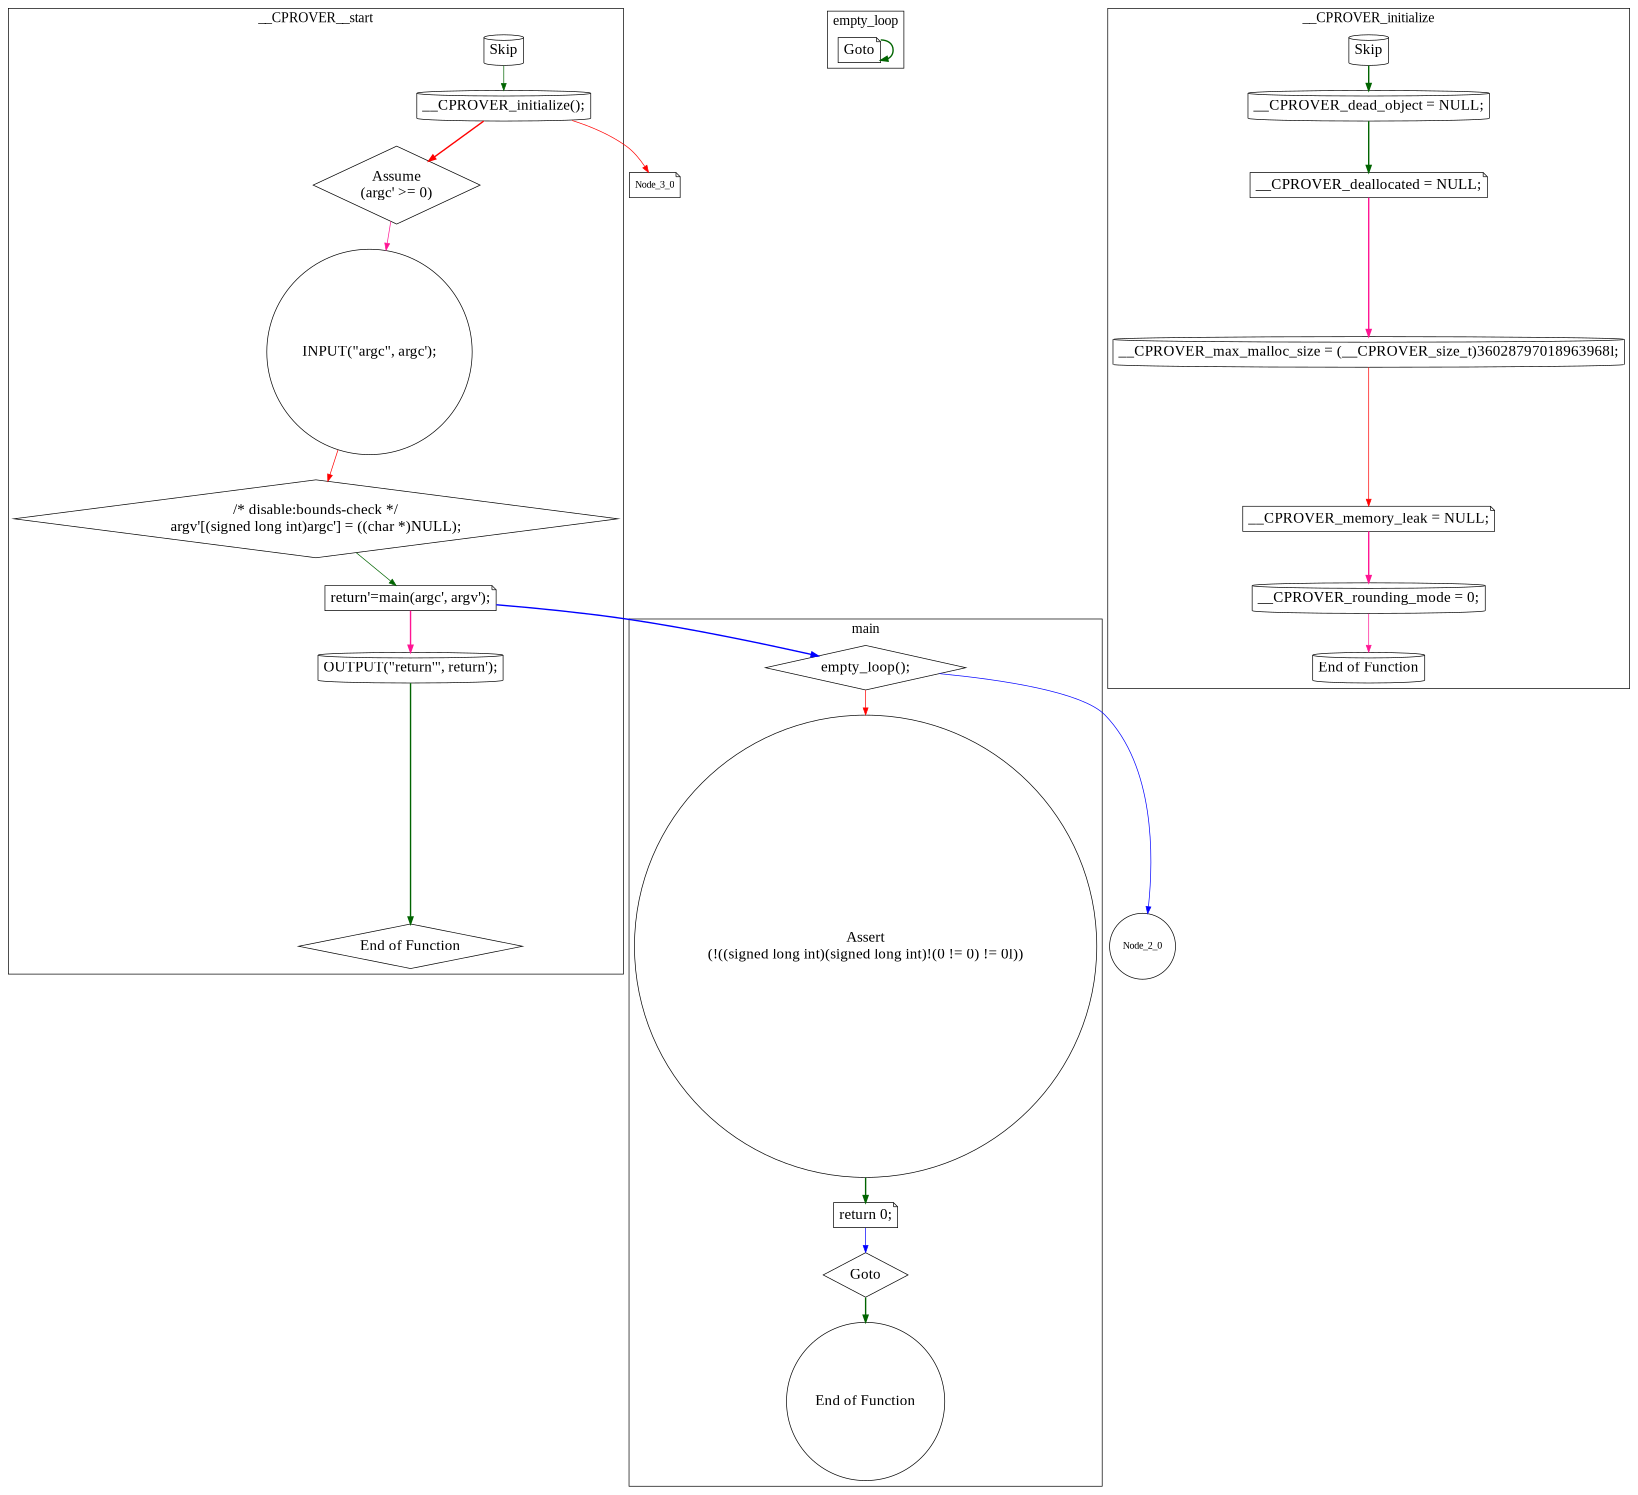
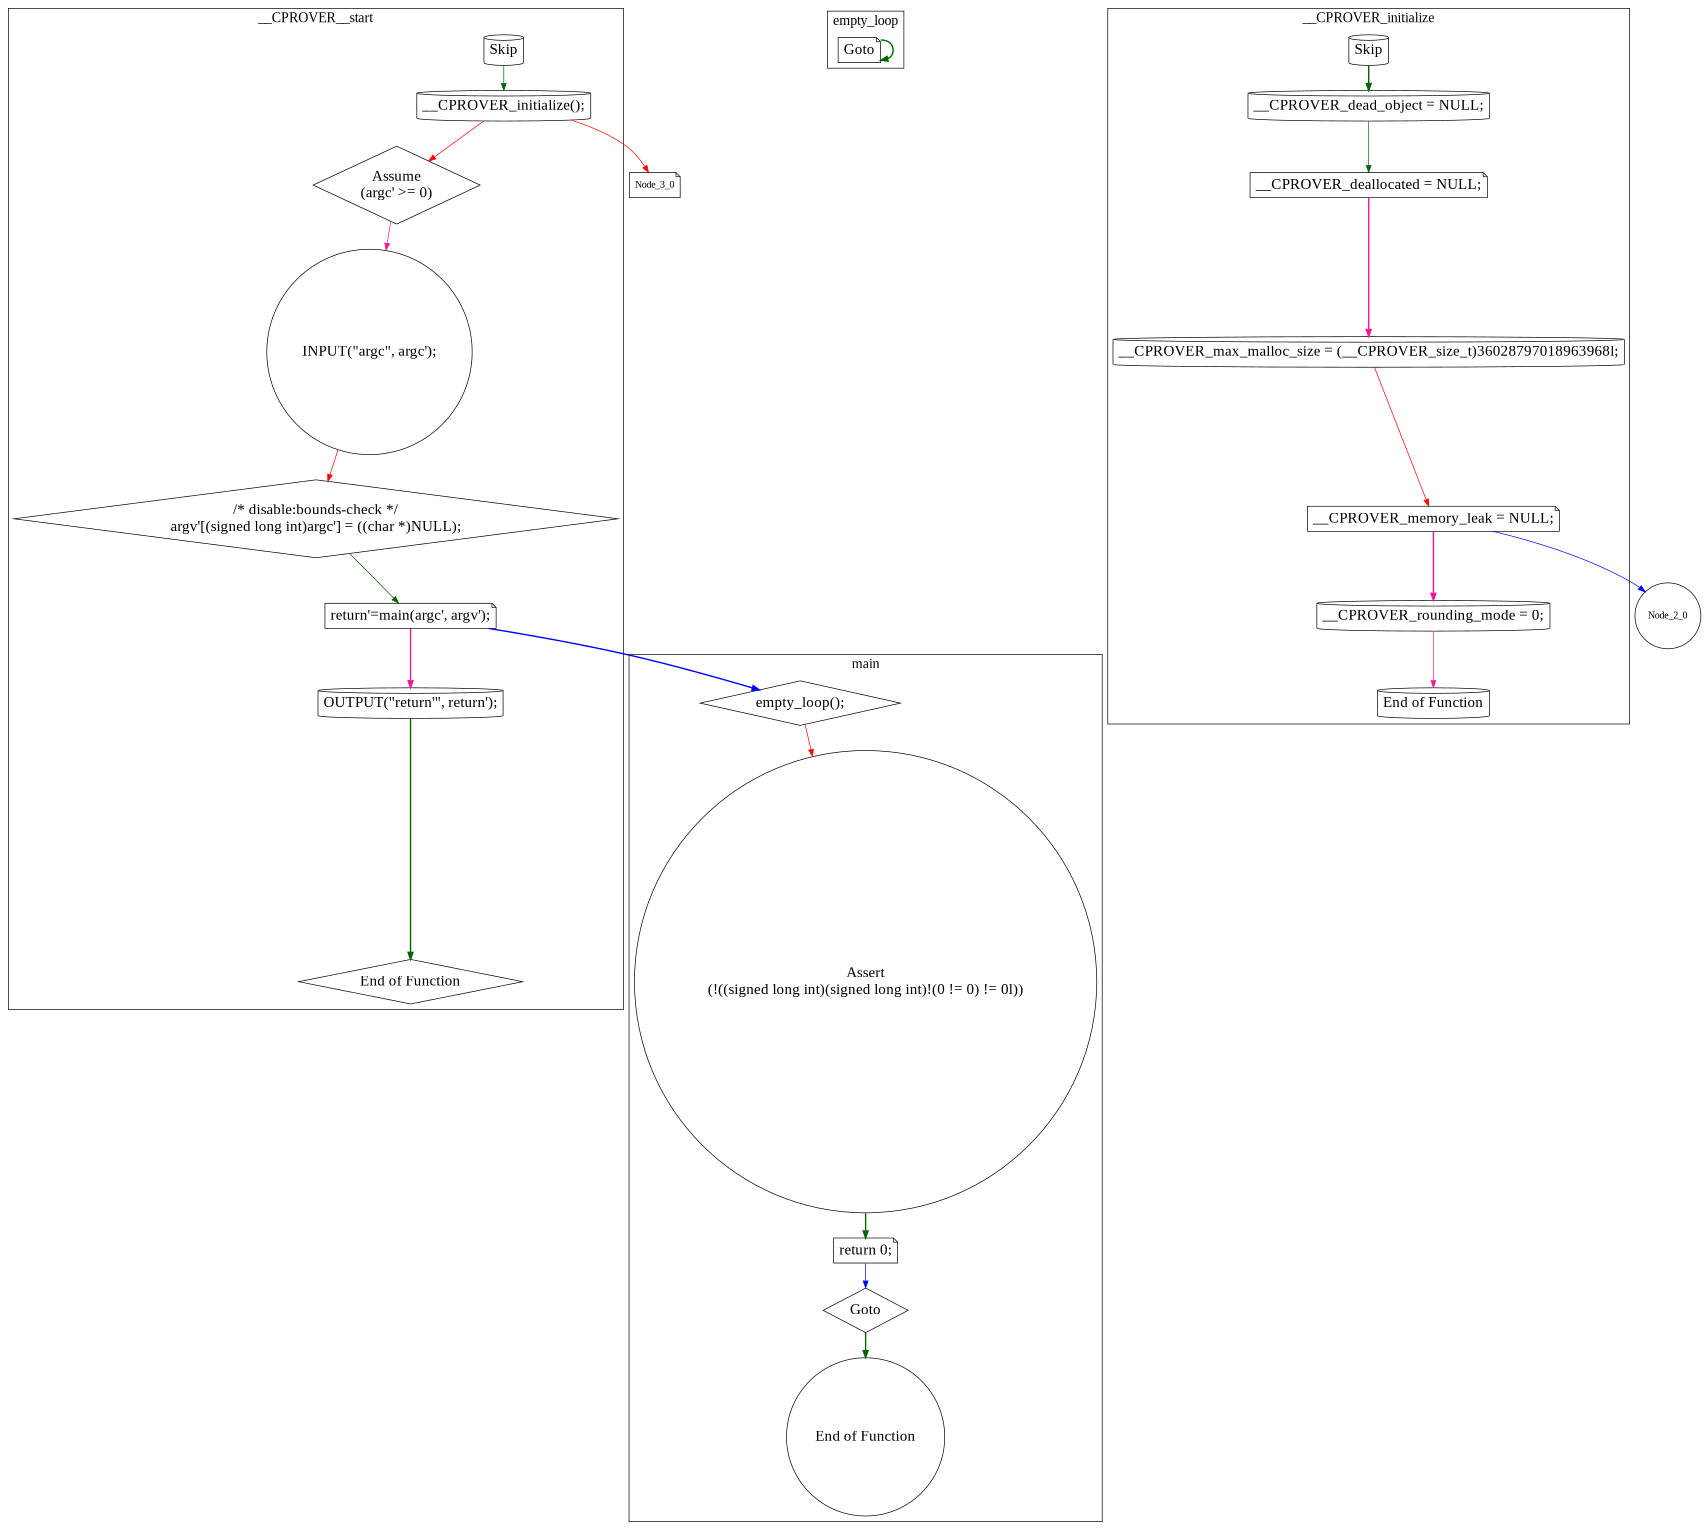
edge "__CPROVER_initialize();" -> "Assume (argc' >= 0)": style bold -> solid
edge "__CPROVER_dead_object = NULL;" -> "__CPROVER_deallocated = NULL;": style bold -> solid
edge "empty_loop();" -> "Node_2_0": now "__CPROVER_memory_leak = NULL;" -> "Node_2_0"
